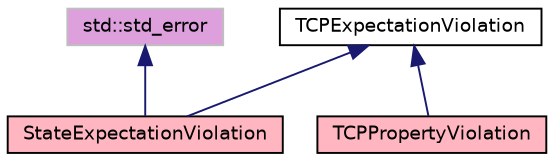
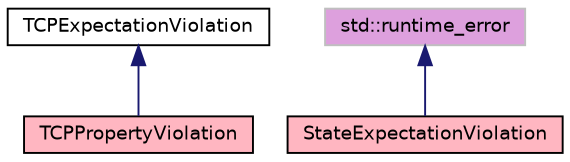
node "std::std_error": label "std::std_error" -> "std::runtime_error"
edge "StateExpectationViolation" -> "TCPExpectationViolation": removed
